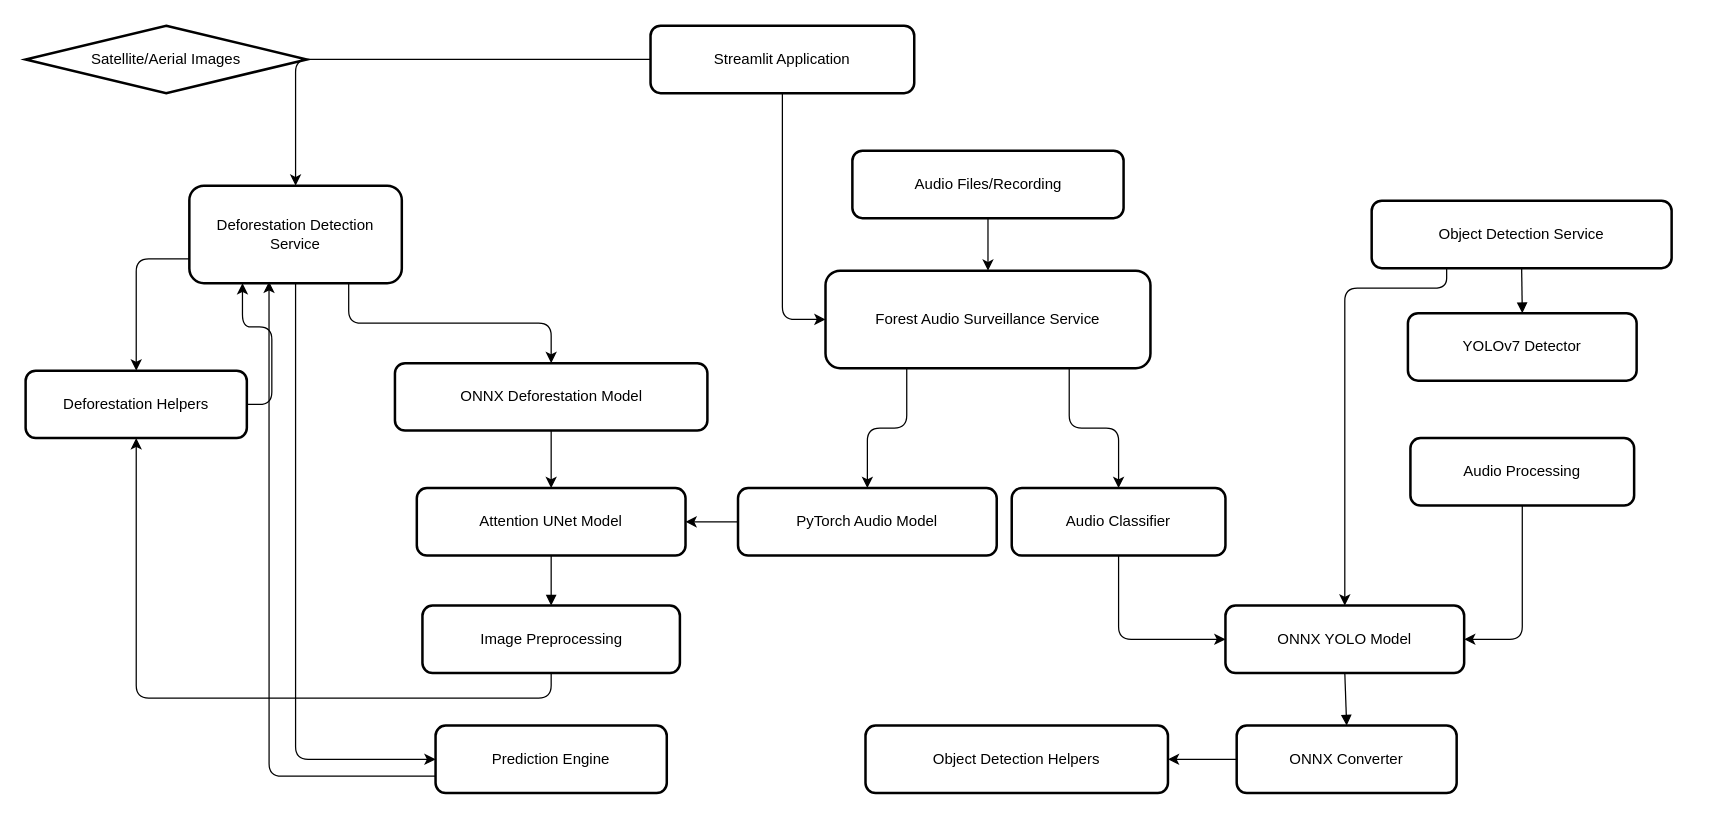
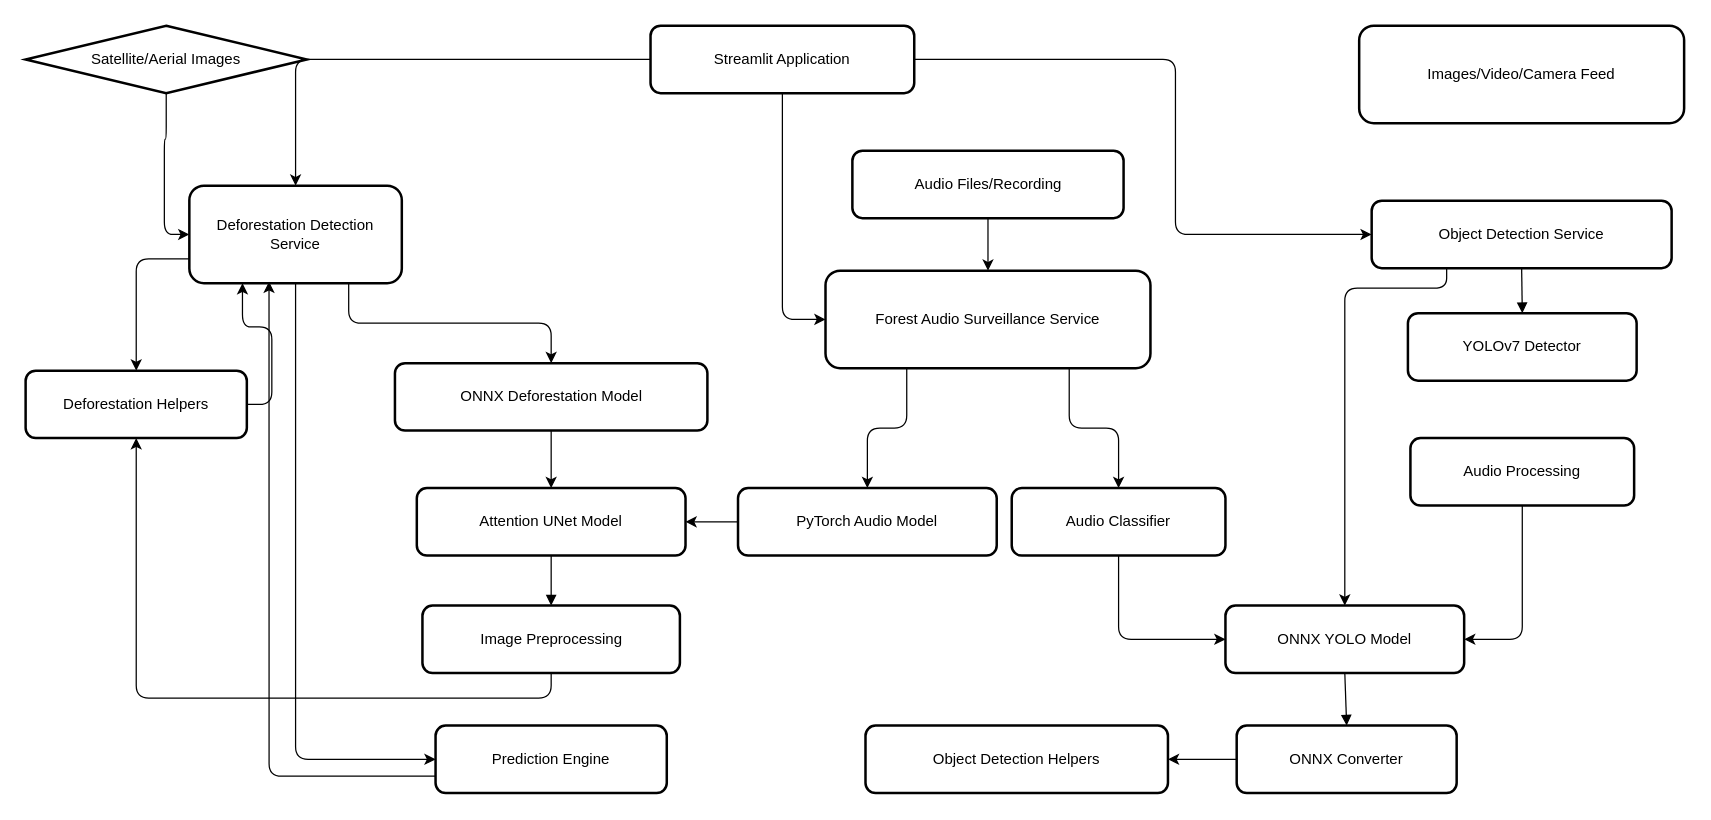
node "Images/Video/Camera Feed": added
edge "Streamlit Application" -> "Object Detection Service": added
edge "Satellite/Aerial Images" -> "Deforestation Detection Service": added
